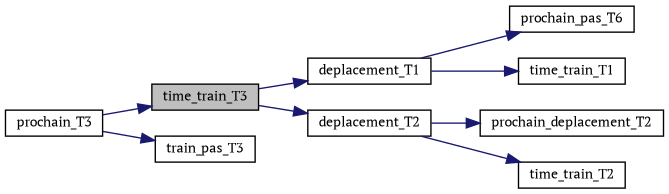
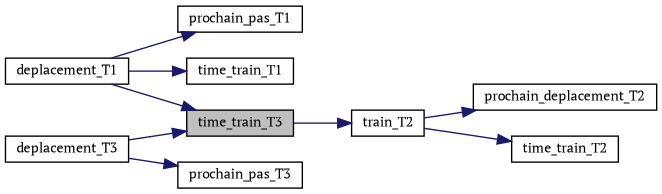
node "prochain_pas_T6": label "prochain_pas_T6" -> "prochain_pas_T1"
edge "time_train_T3" -> "deplacement_T1": reversed
node "prochain_T3": label "prochain_T3" -> "deplacement_T3"
node "deplacement_T2": label "deplacement_T2" -> "train_T2"
node "train_pas_T3": label "train_pas_T3" -> "prochain_pas_T3"
